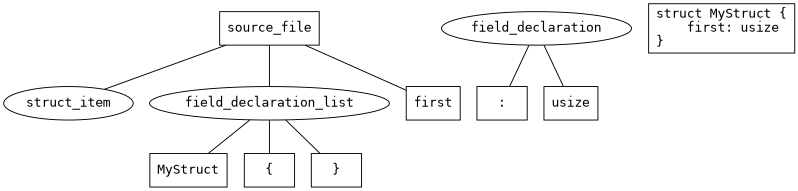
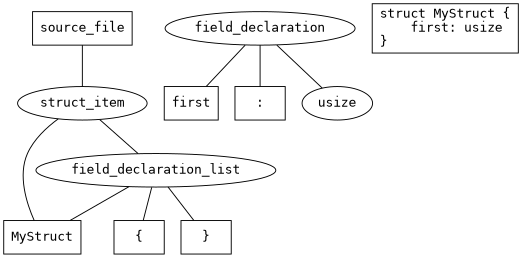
edge "source_file" -- "field_declaration_list": now "struct_item" -- "field_declaration_list"
edge "source_file" -- "first": now "field_declaration" -- "first"
node "usize": shape box -> ellipse
edge "struct_item" -- "MyStruct": added
